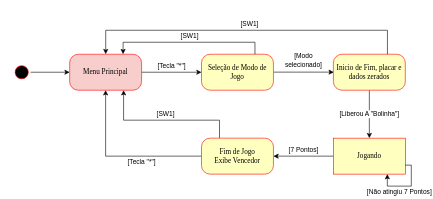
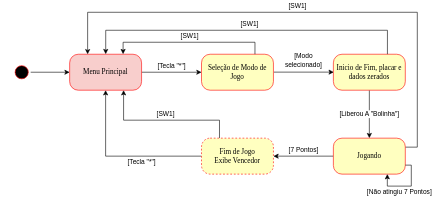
edge "Jogando" -> "Menu Principal": added, label "[SW1]"
node "Fim de Jogo Exibe Vencedor": style solid -> dashed
node "Jogando": shape rectangle -> rounded rectangle
